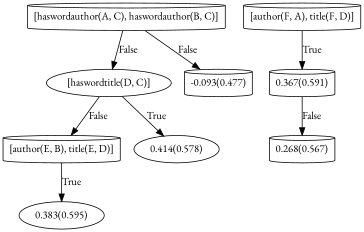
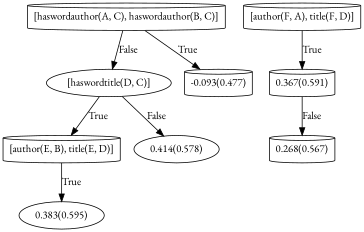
edge "[haswordauthor(A, C), haswordauthor(B, C)]" -> "-0.093(0.477)": label "False" -> "True"
edge "[haswordtitle(D, C)]" -> "[author(E, B), title(E, D)]": label "False" -> "True"
edge "[haswordtitle(D, C)]" -> "0.414(0.578)": label "True" -> "False"
